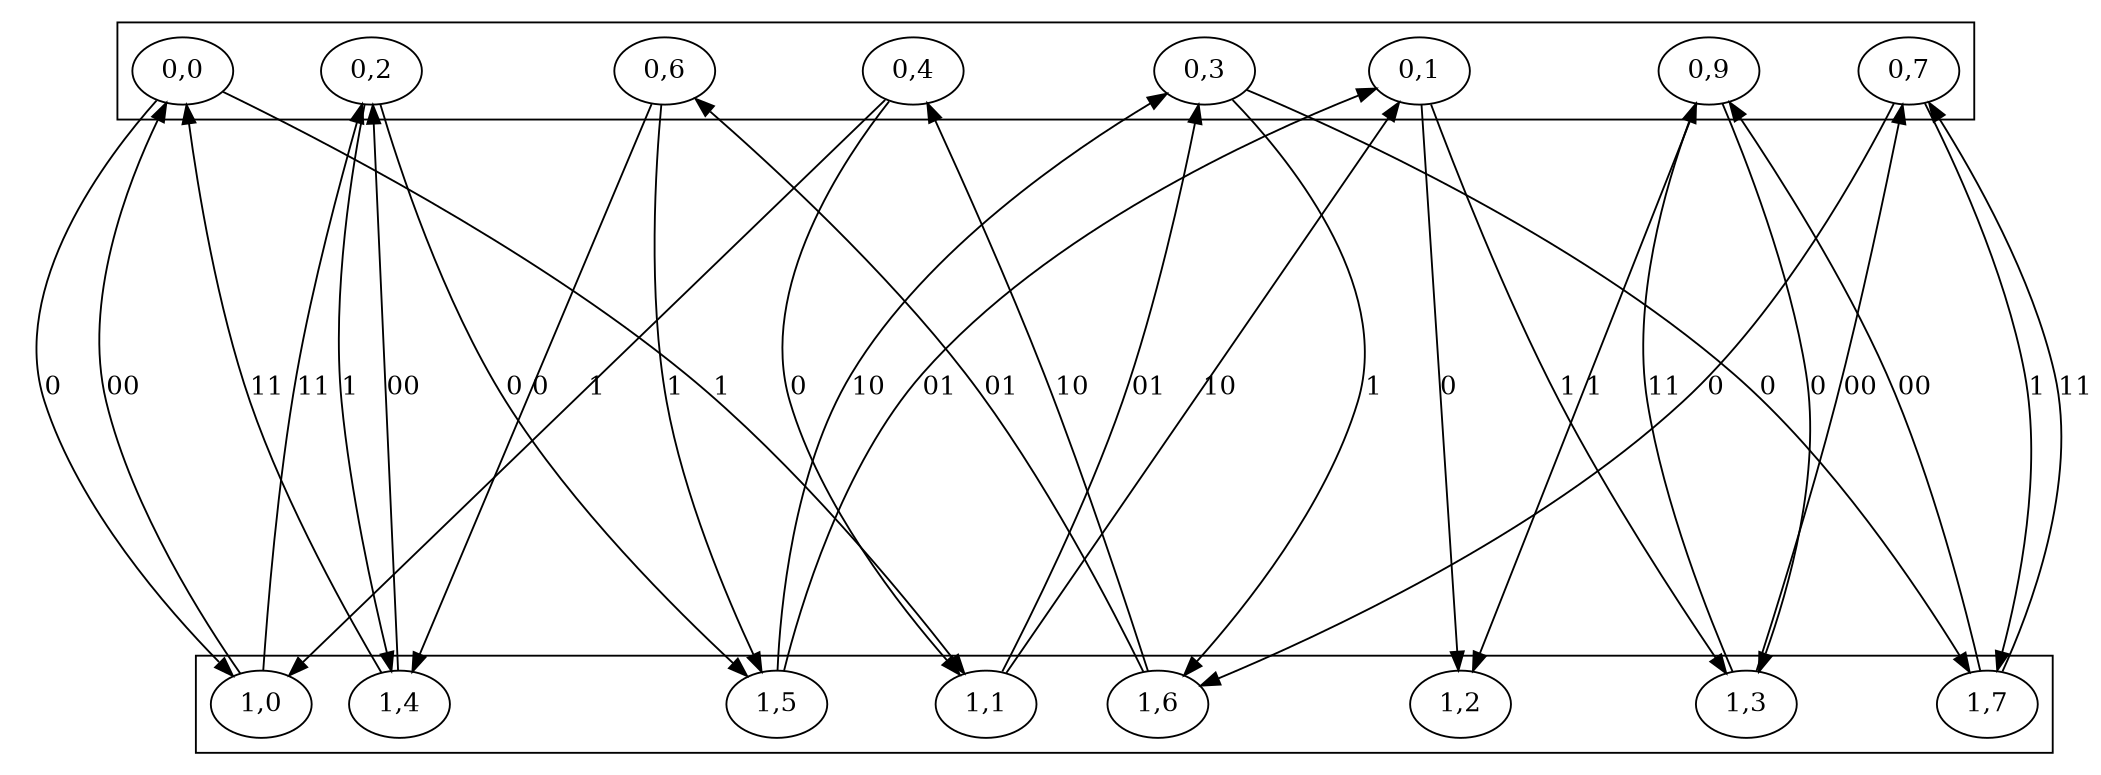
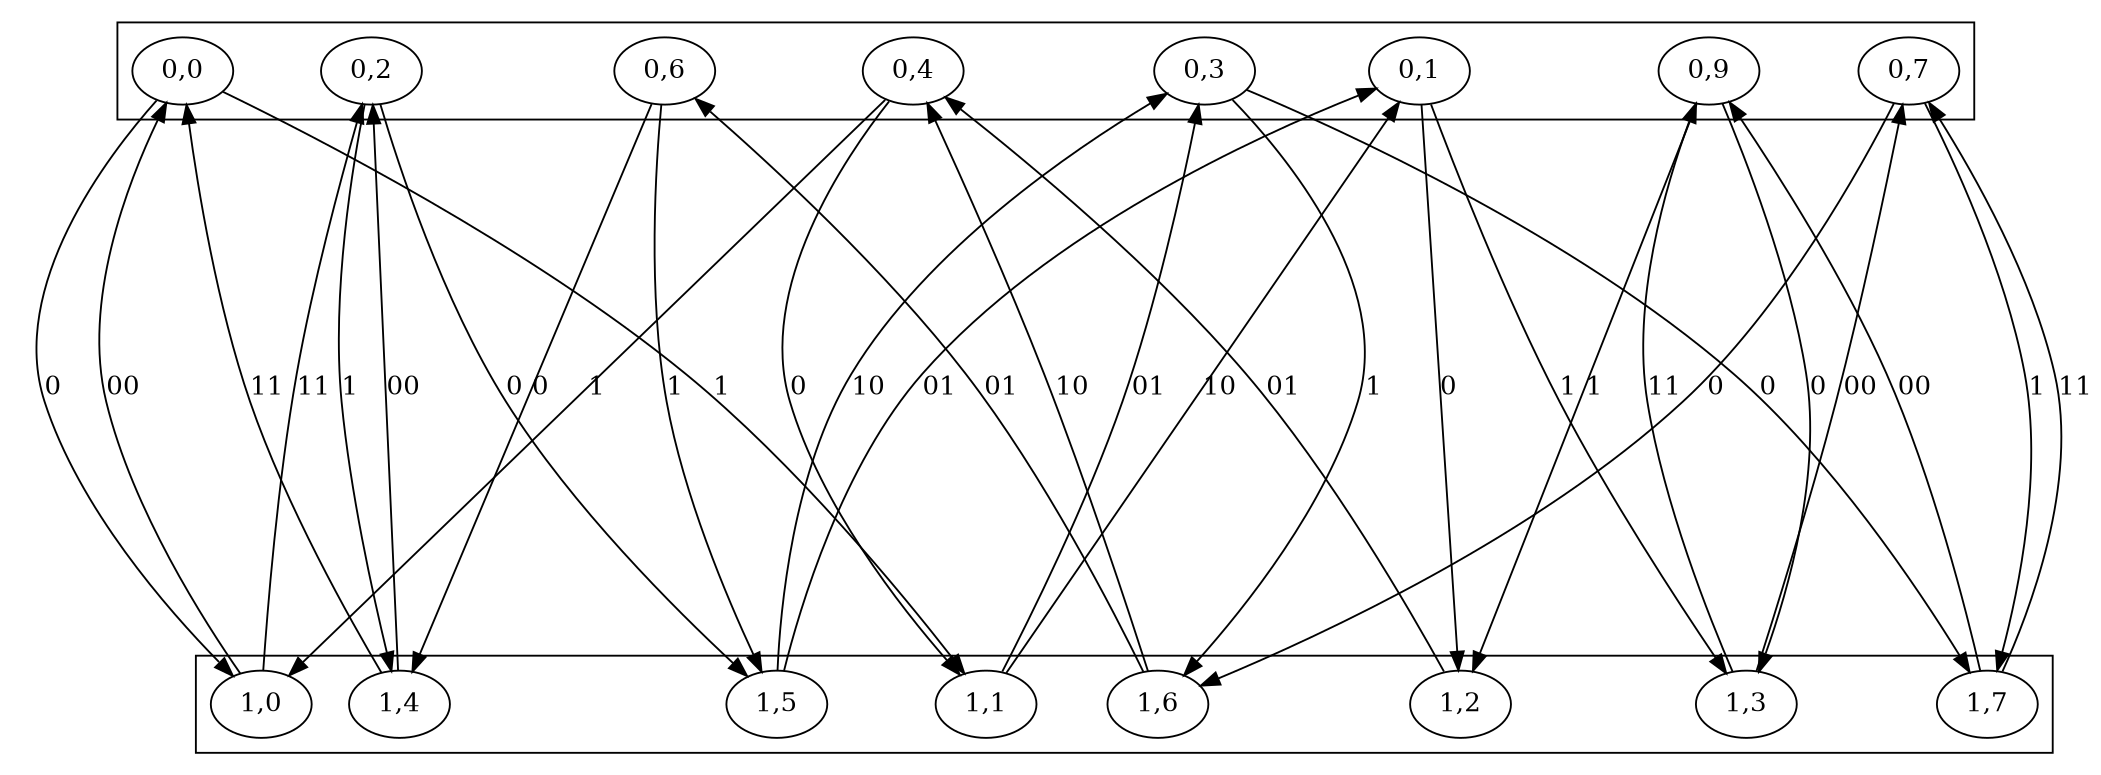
edge "1,2" -> "0,4": added, label "01"
